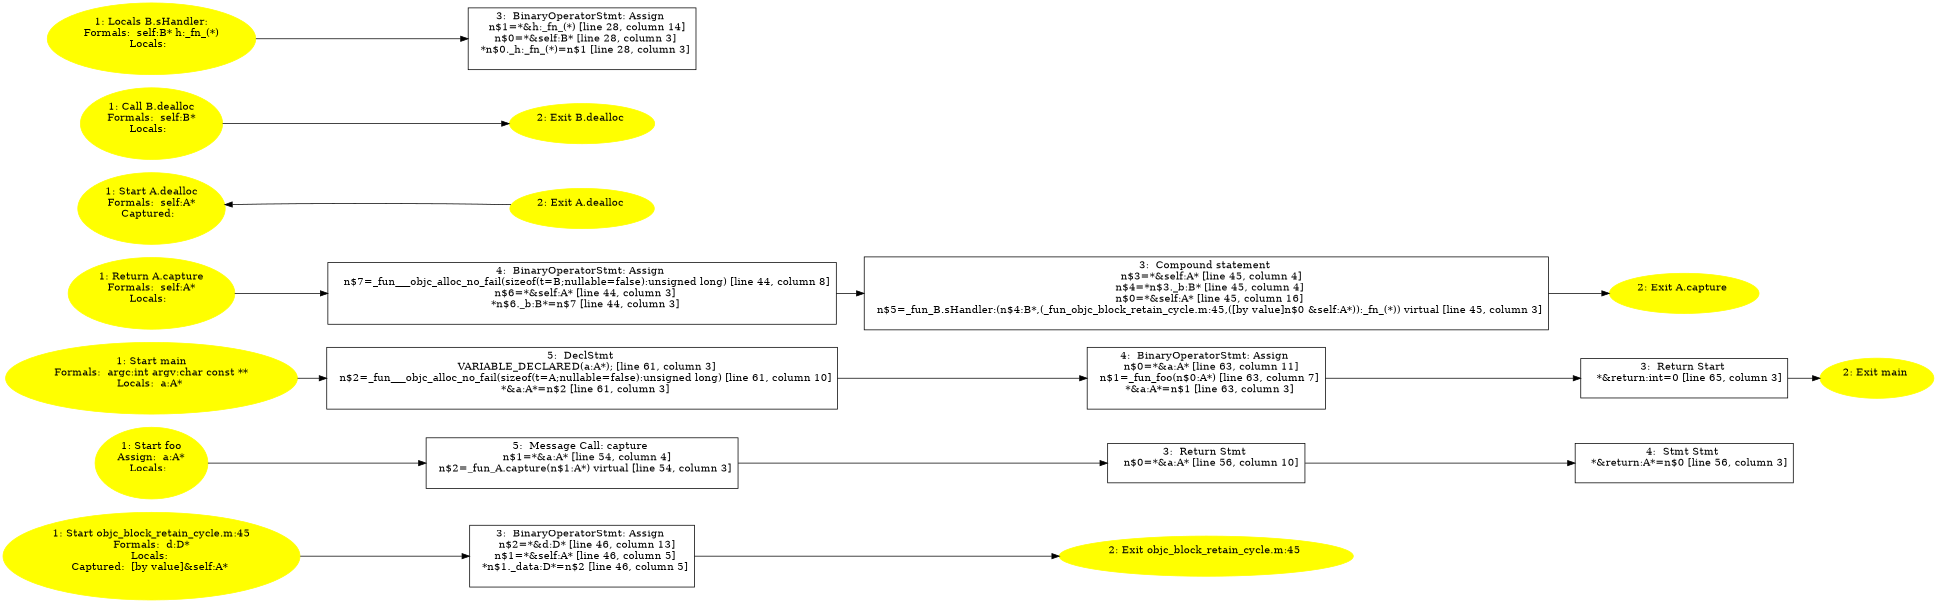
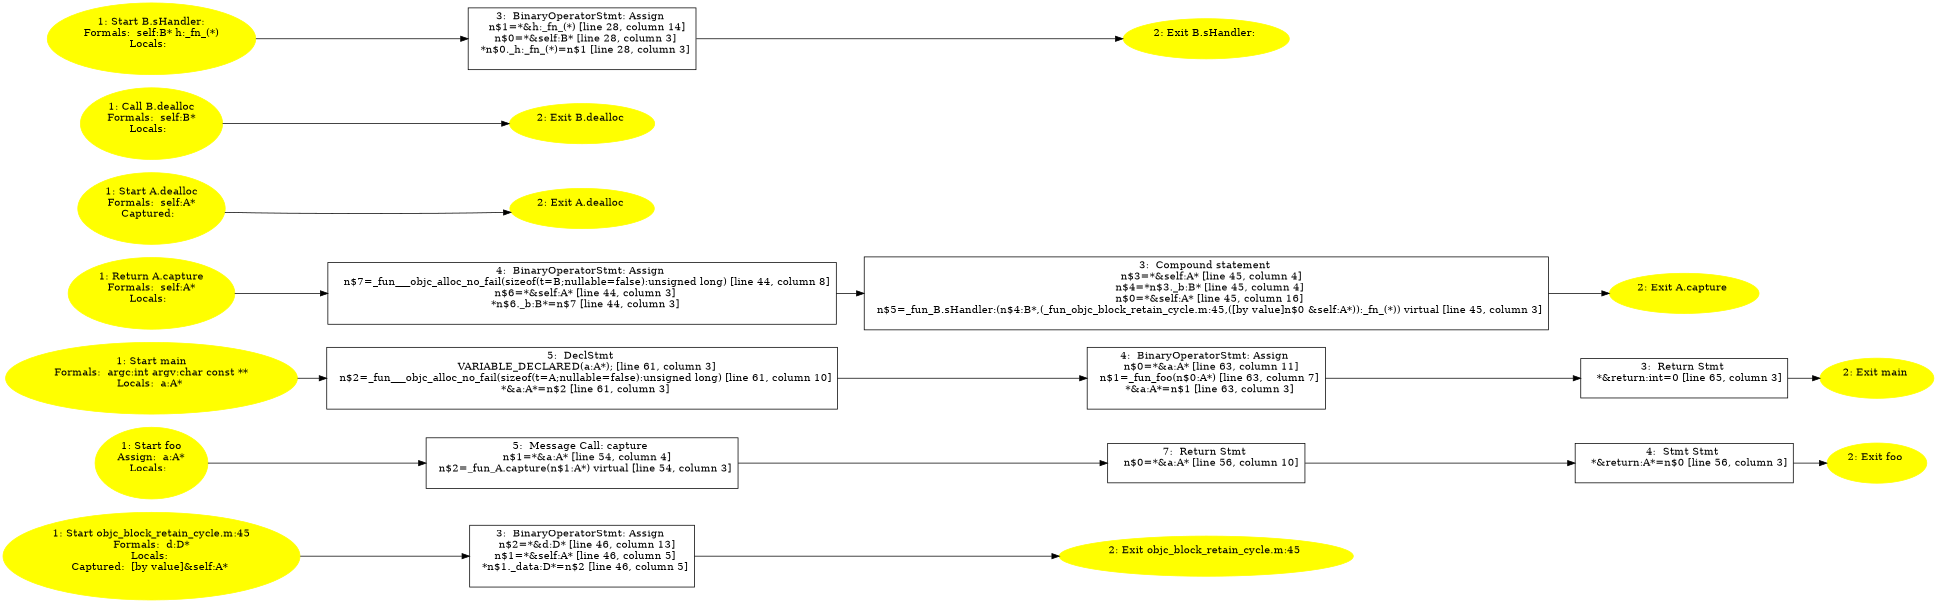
node "1: Locals B.sHandler: Formals:  self:B* h:_fn_(*) Locals:": label "1: Locals B.sHandler: Formals:  self:B* h:_fn_(*) Locals:" -> "1: Start B.sHandler: Formals:  self:B* h:_fn_(*) Locals:"
node "2: Exit B.sHandler:": added
edge "2: Exit A.dealloc" -> "1: Start A.dealloc Formals:  self:A* Captured:": reversed
node "3:  Return Start *&return:int=0 [line 65, column 3]": label "3:  Return Start *&return:int=0 [line 65, column 3]" -> "3:  Return Stmt *&return:int=0 [line 65, column 3]"
node "3:  Return Stmt n$0=*&a:A* [line 56, column 10]": label "3:  Return Stmt n$0=*&a:A* [line 56, column 10]" -> "7:  Return Stmt n$0=*&a:A* [line 56, column 10]"
node "2: Exit foo": added
